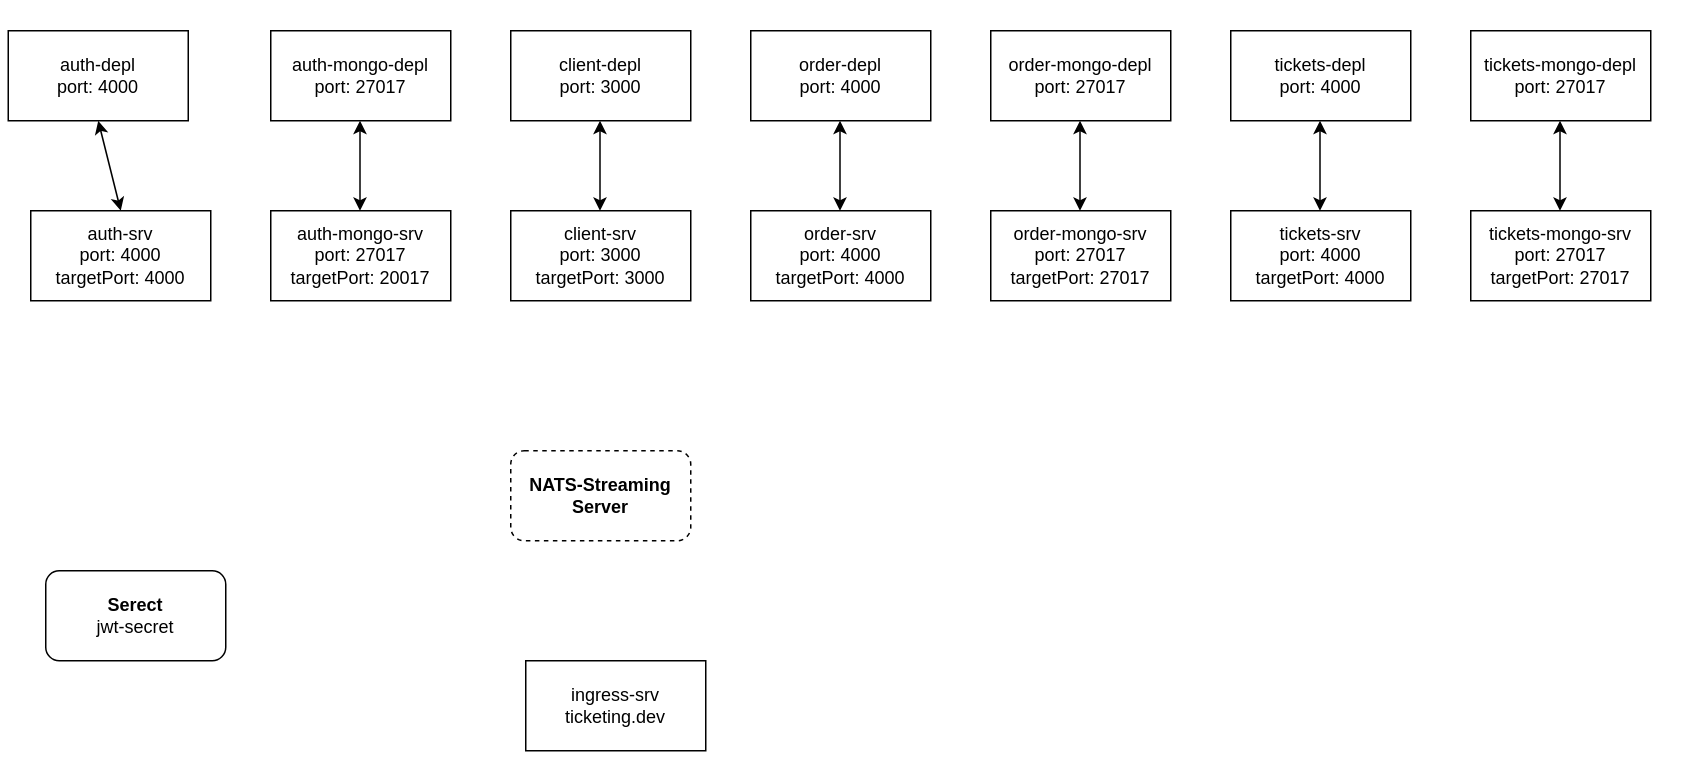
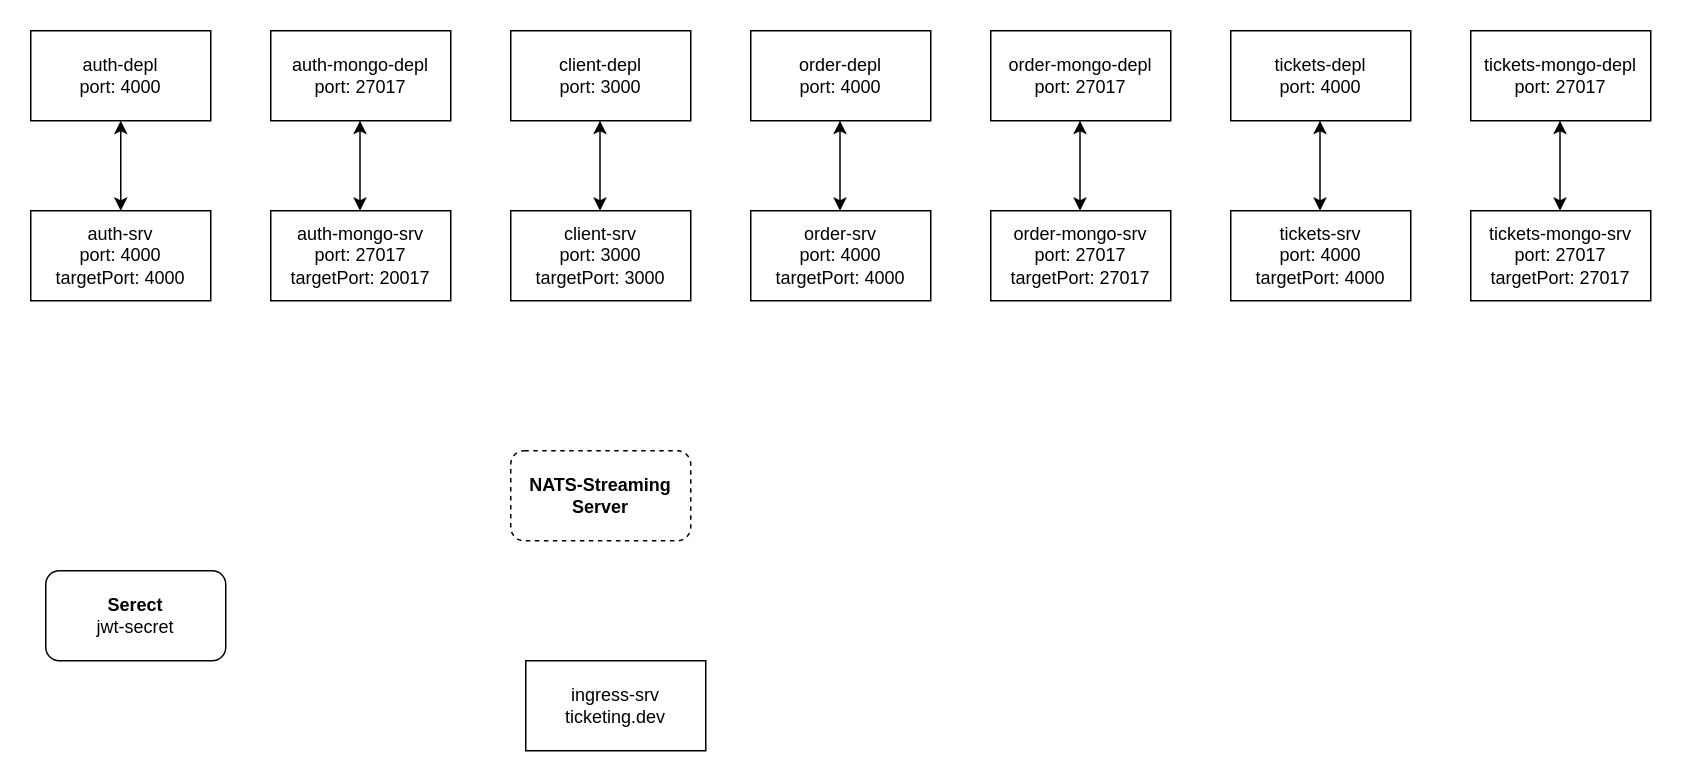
node "auth-depl port: 4000": moved (98, 76) -> (121, 76)
